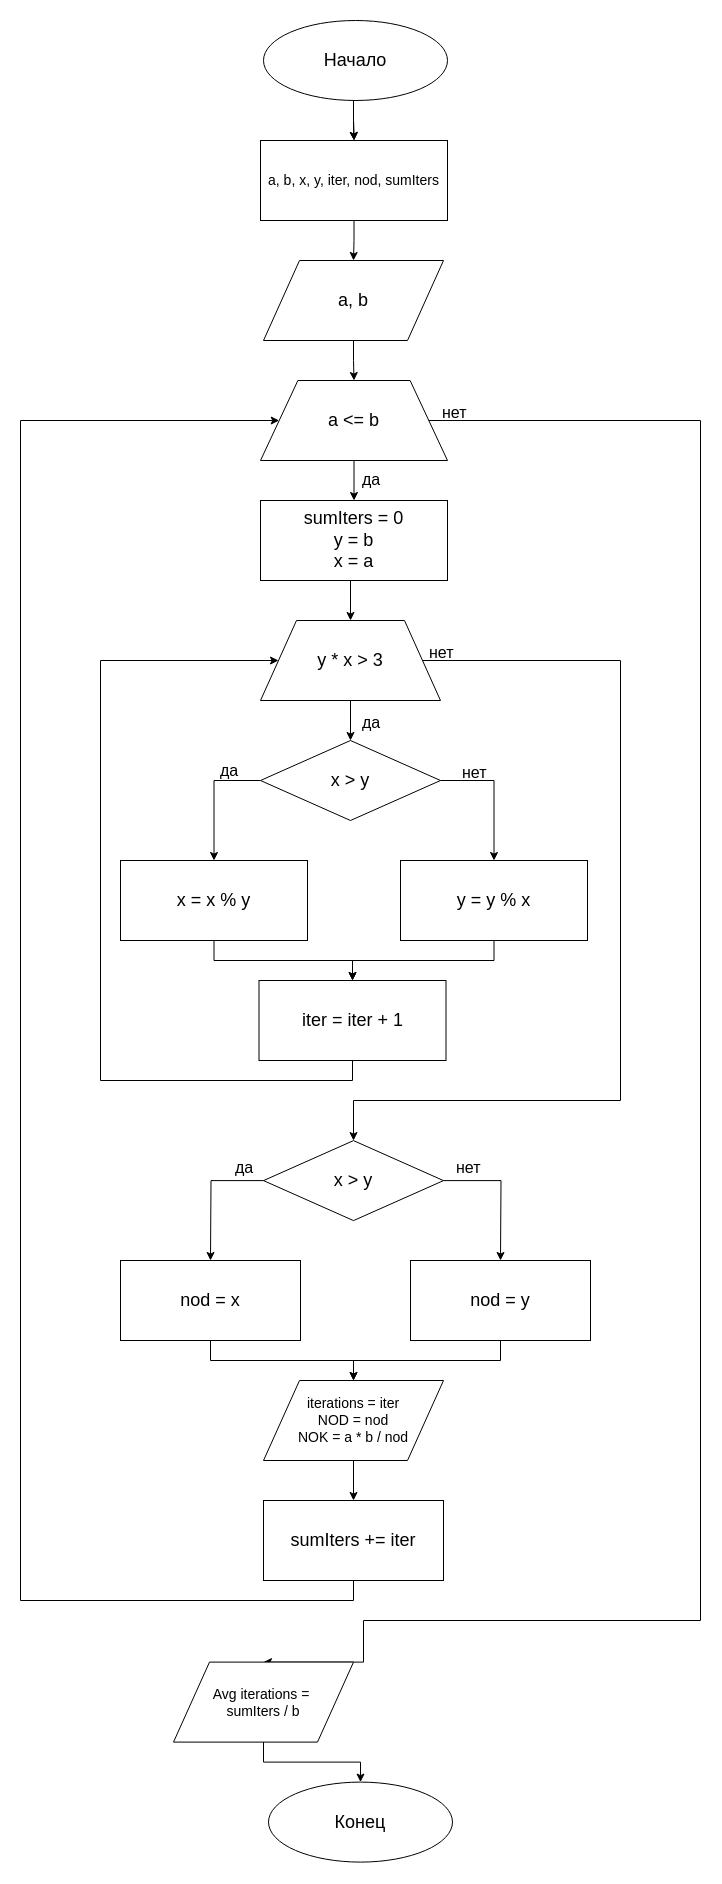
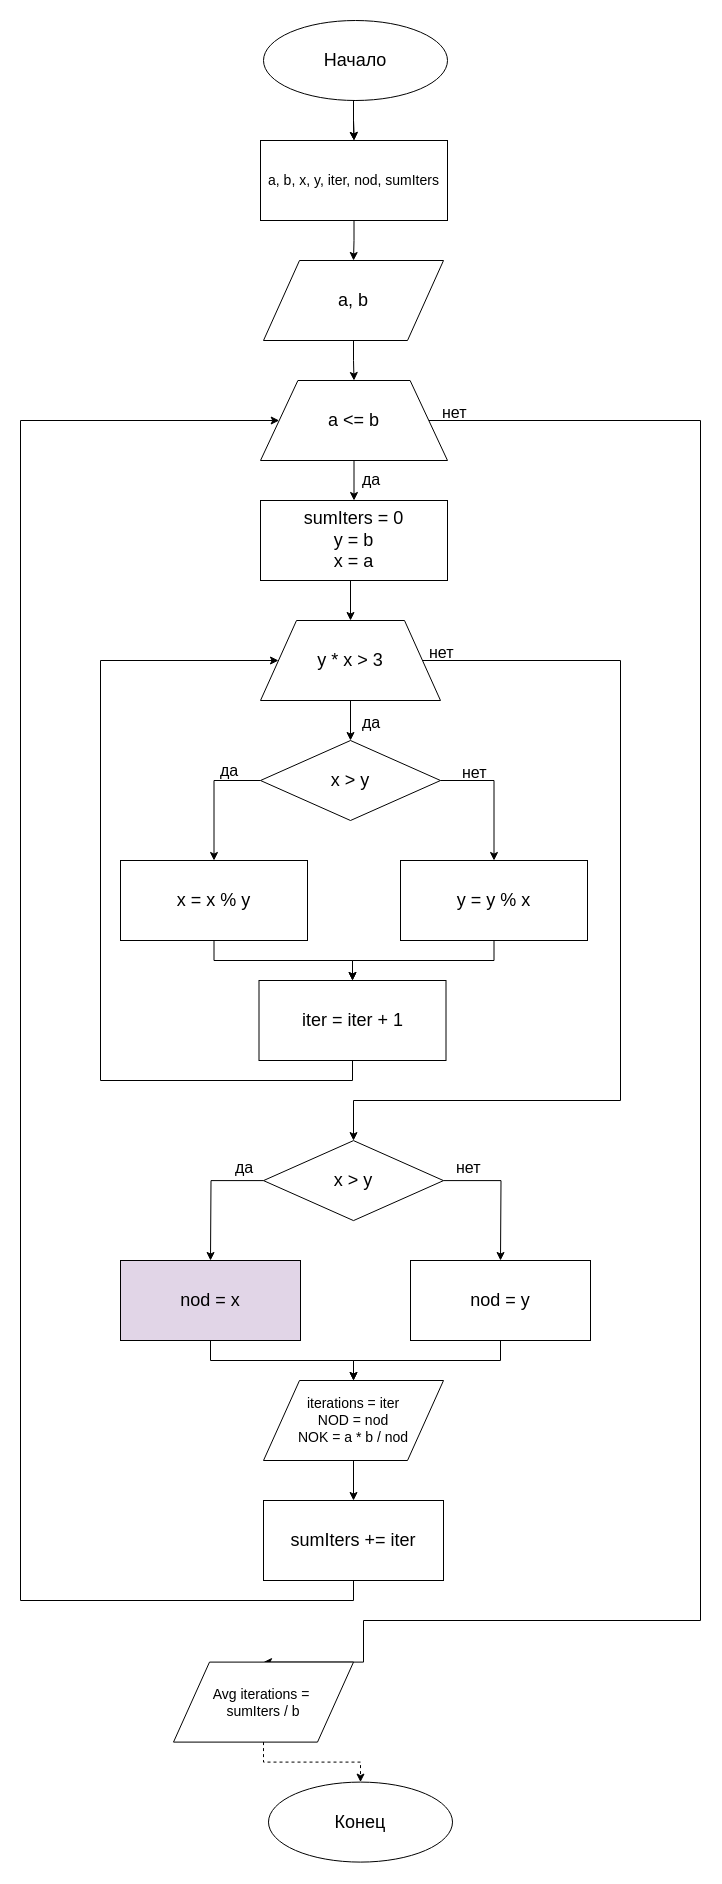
node "nod = x": fillcolor #ffffff -> #e1d5e7
edge "Avg iterations = sumIters / b" -> "Конец": style solid -> dashed
